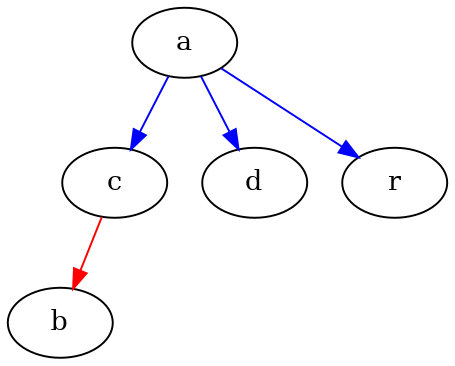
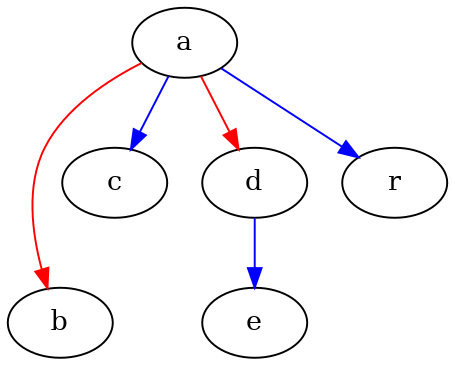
edge "a" -> "d": color blue -> red
edge "c" -> "b": now "a" -> "b"
node "e": added
